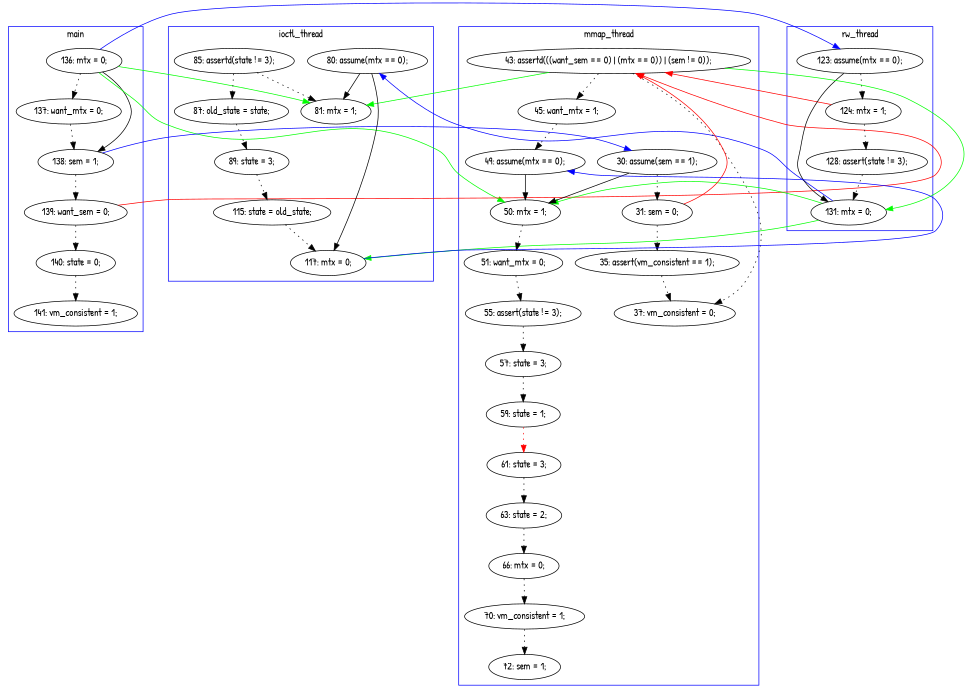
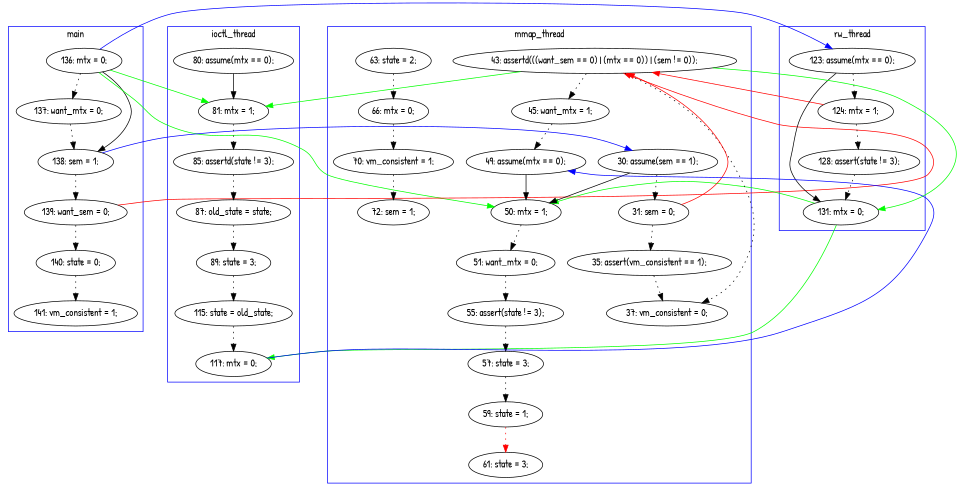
edge "85: assertd(state != 3);" -> "81: mtx = 1;": reversed
edge "131: mtx = 0;" -> "80: assume(mtx == 0);": removed
edge "80: assume(mtx == 0);" -> "117: mtx = 0;": removed
edge "61: state = 3;" -> "63: state = 2;": removed
